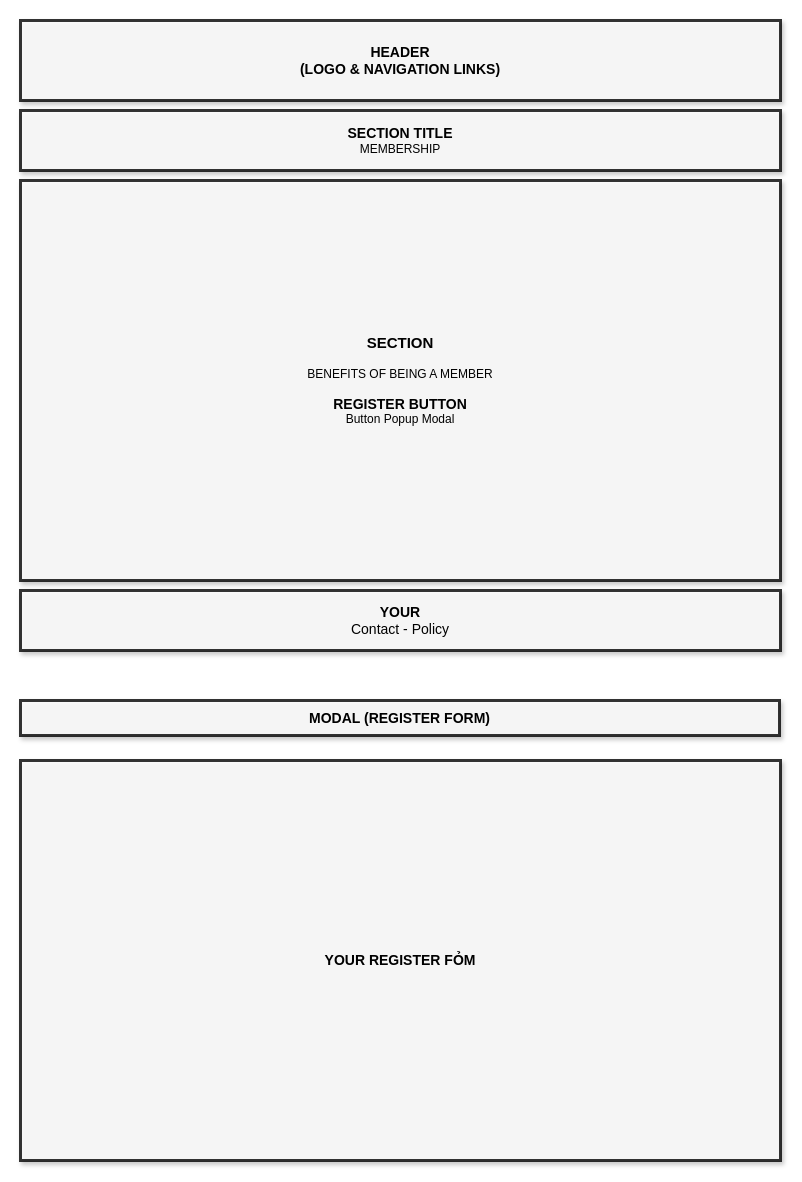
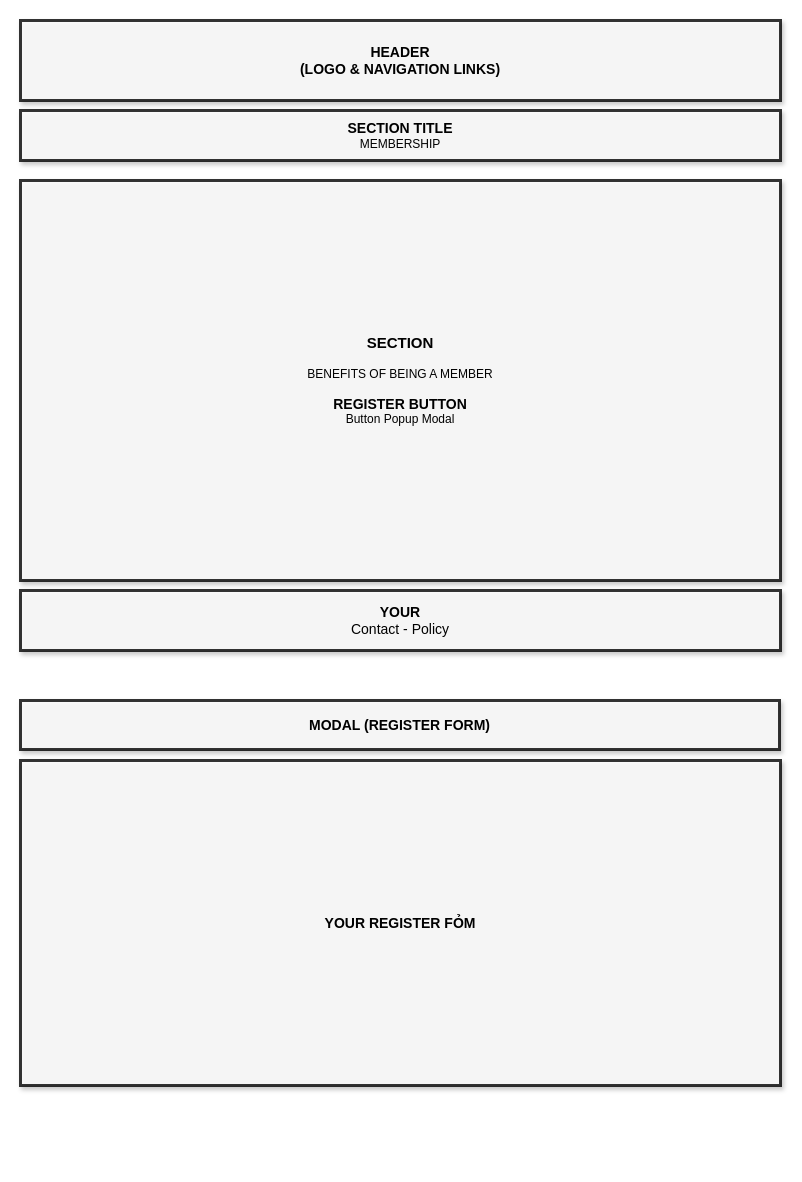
node "SECTION TITLE MEMBERSHIP": size 760x60 -> 760x50
node "MODAL (REGISTER FORM)": size 759x35 -> 759x49
node "YOUR REGISTER FỎM": size 760x400 -> 760x325
